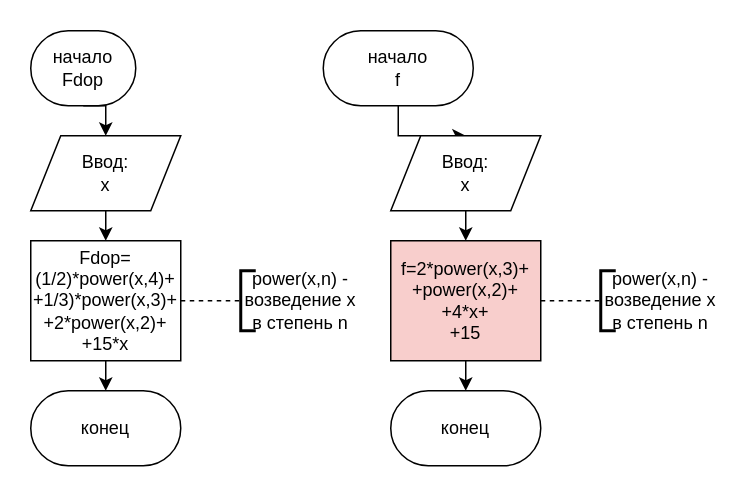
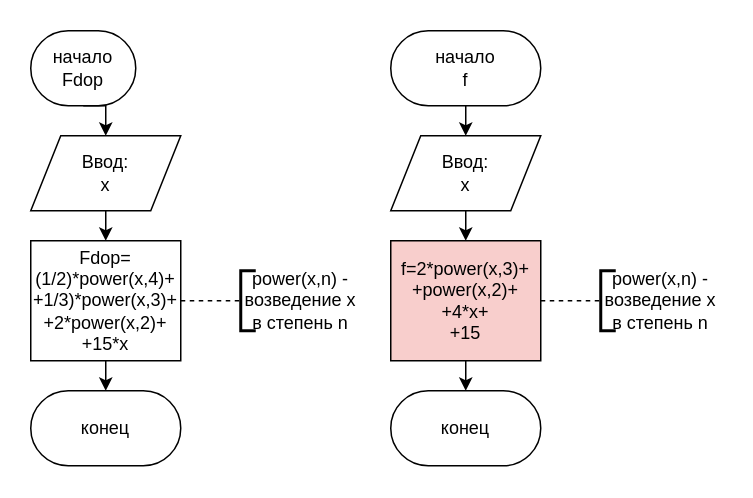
node "начало f": moved (398, 68) -> (466, 68)
